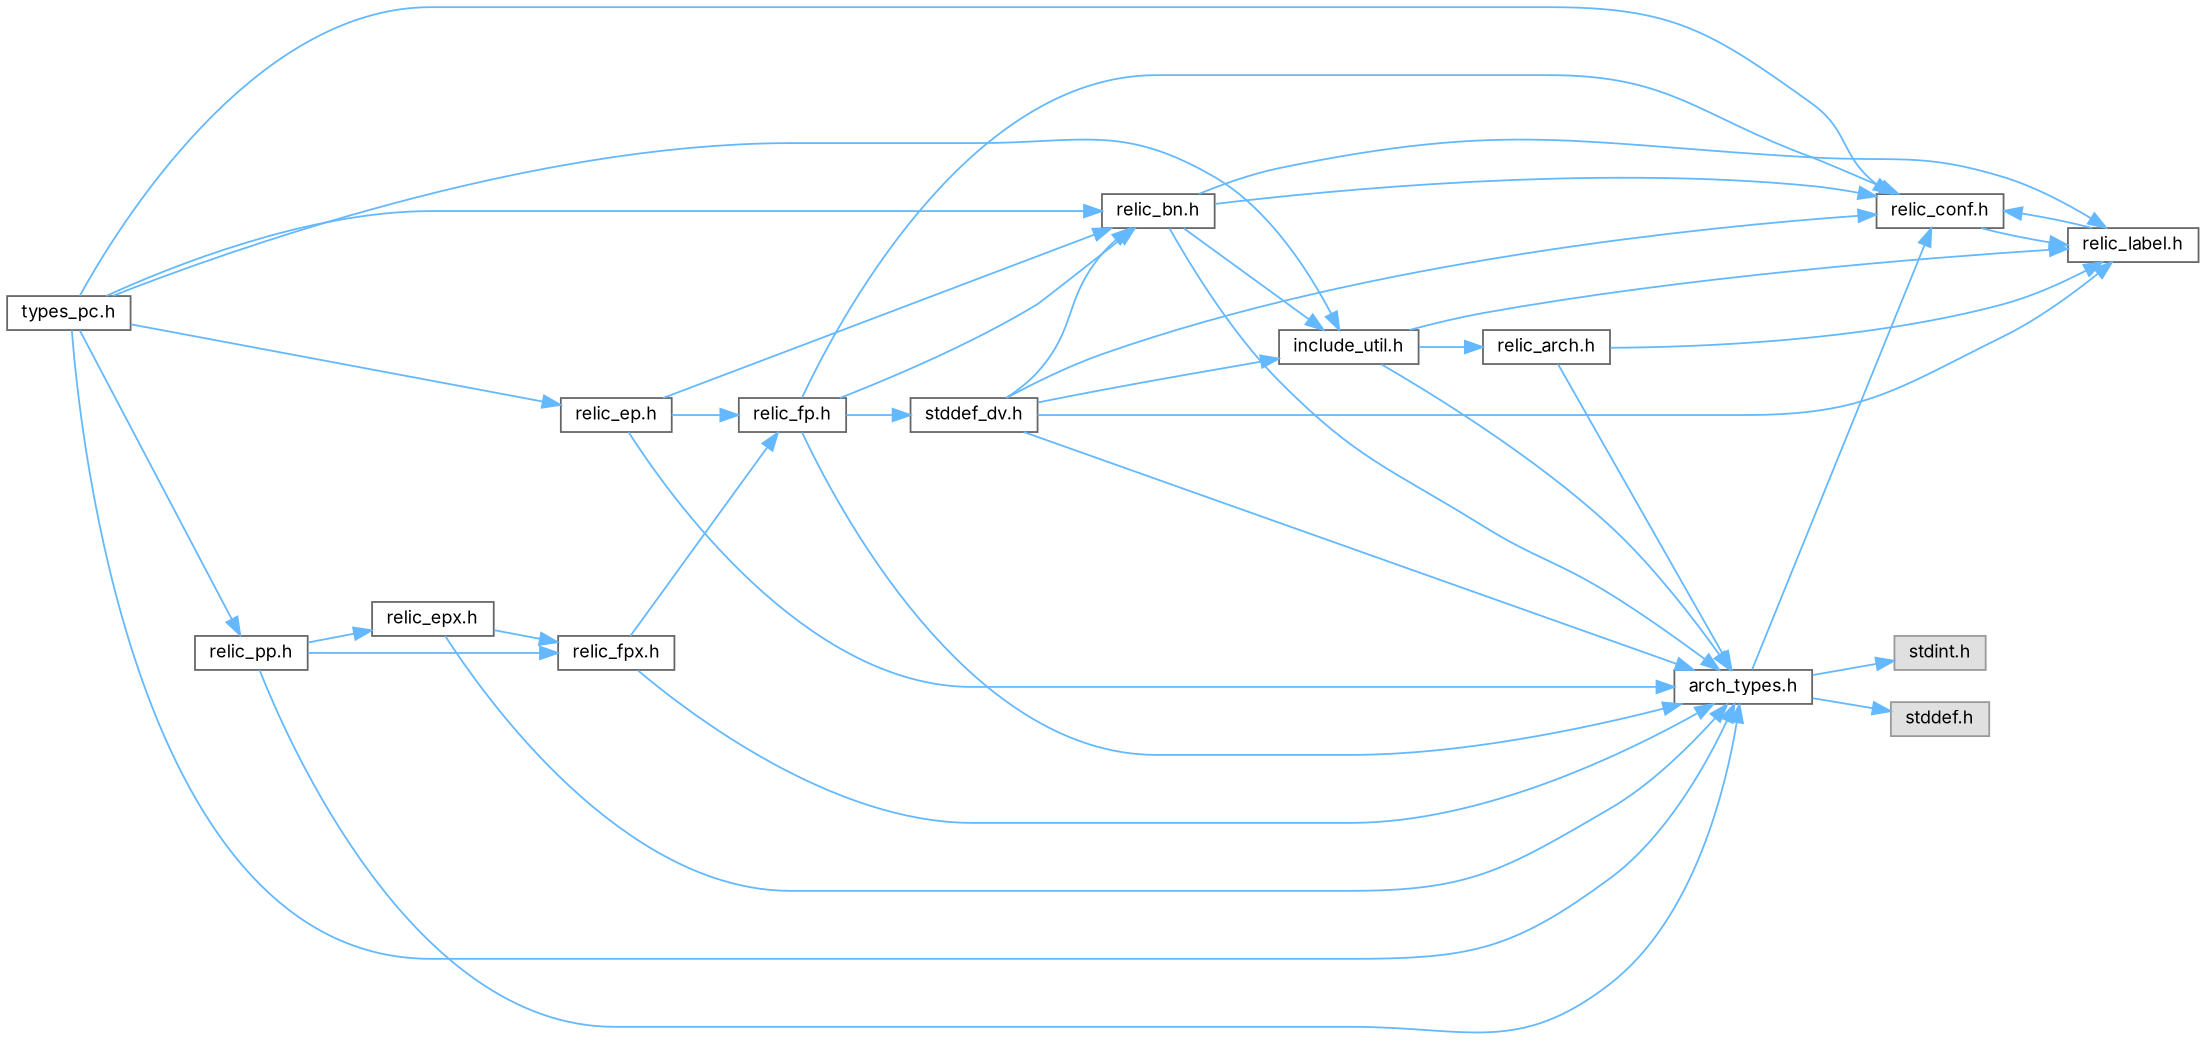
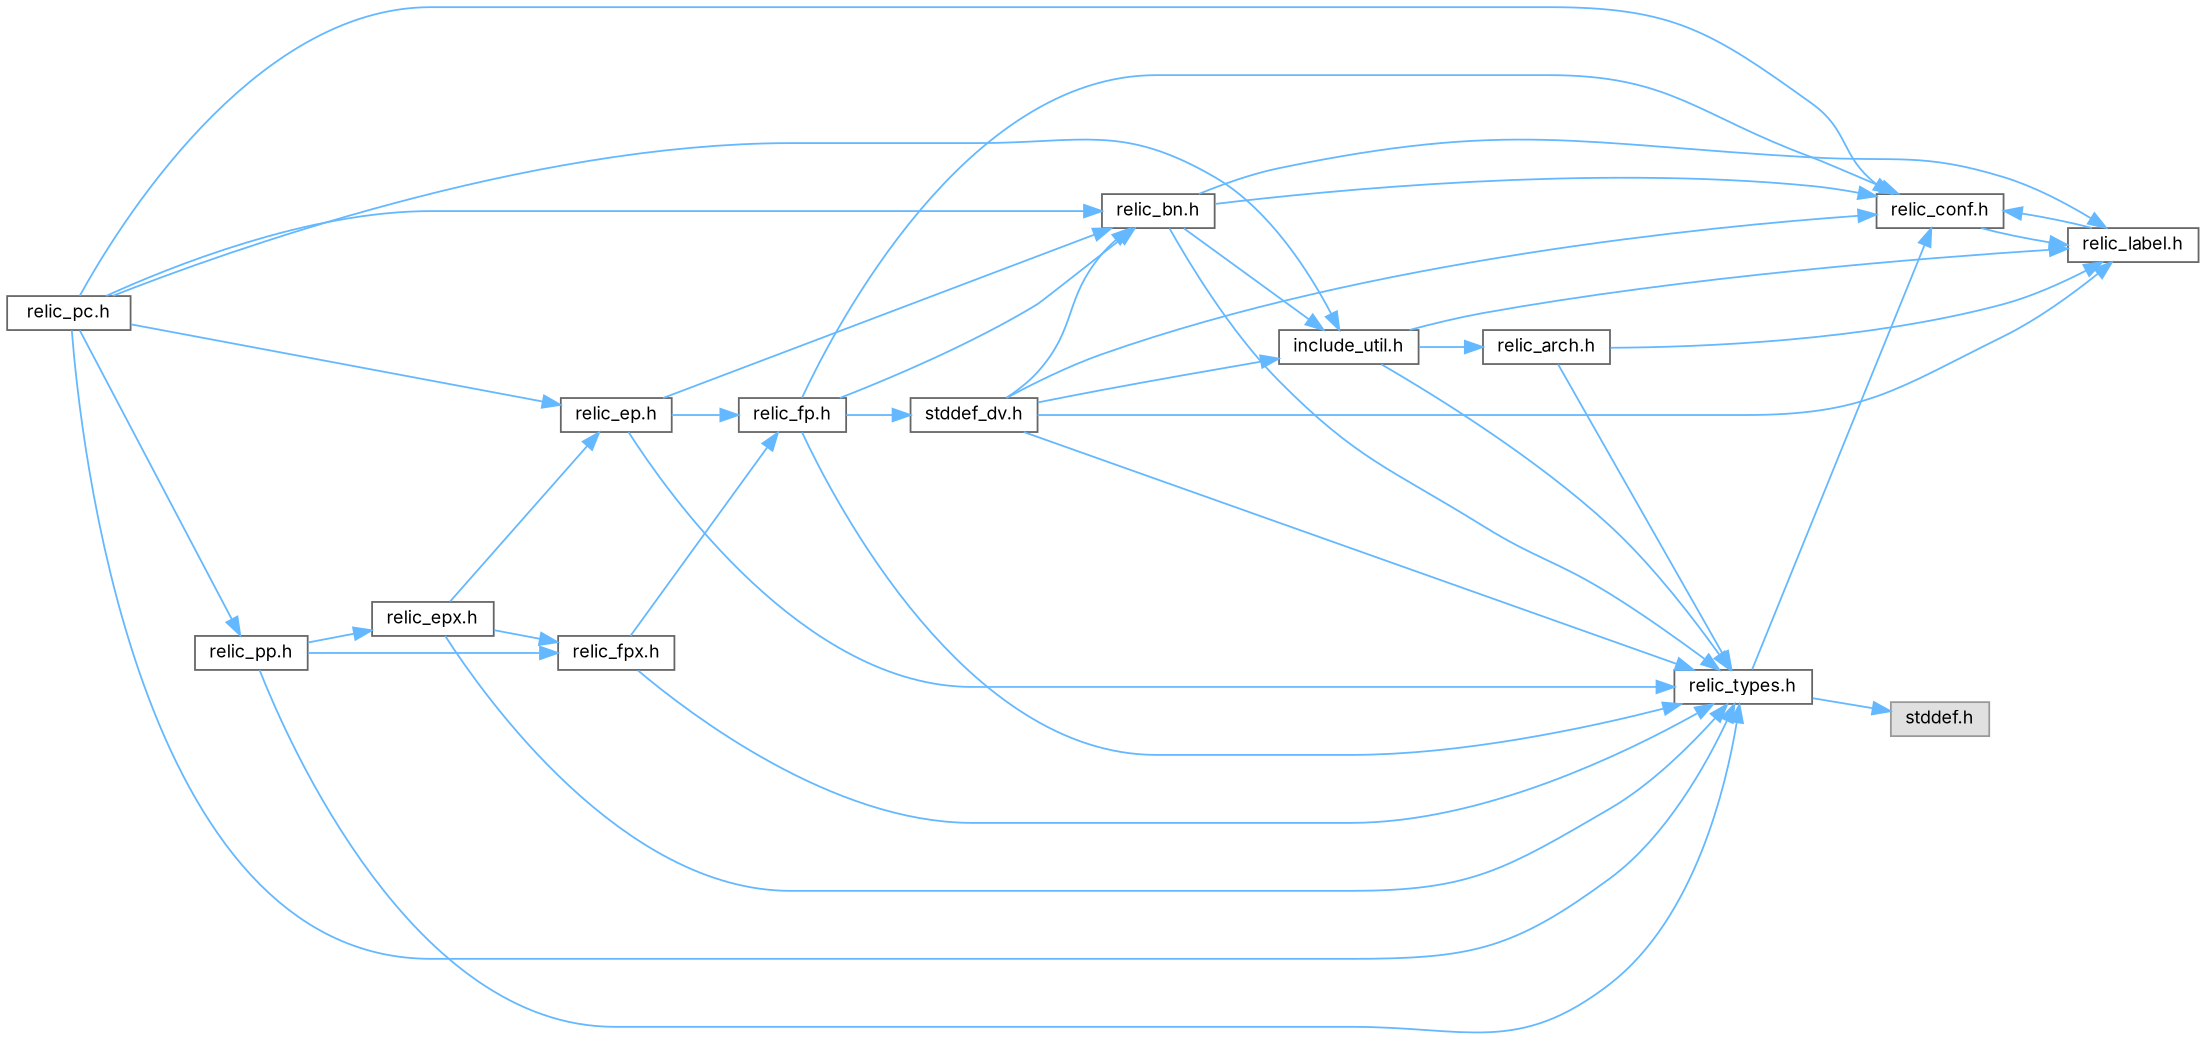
node "types_pc.h": label "types_pc.h" -> "relic_pc.h"
edge "relic_epx.h" -> "relic_ep.h": added
node "stdint.h": removed
node "arch_types.h": label "arch_types.h" -> "relic_types.h"
